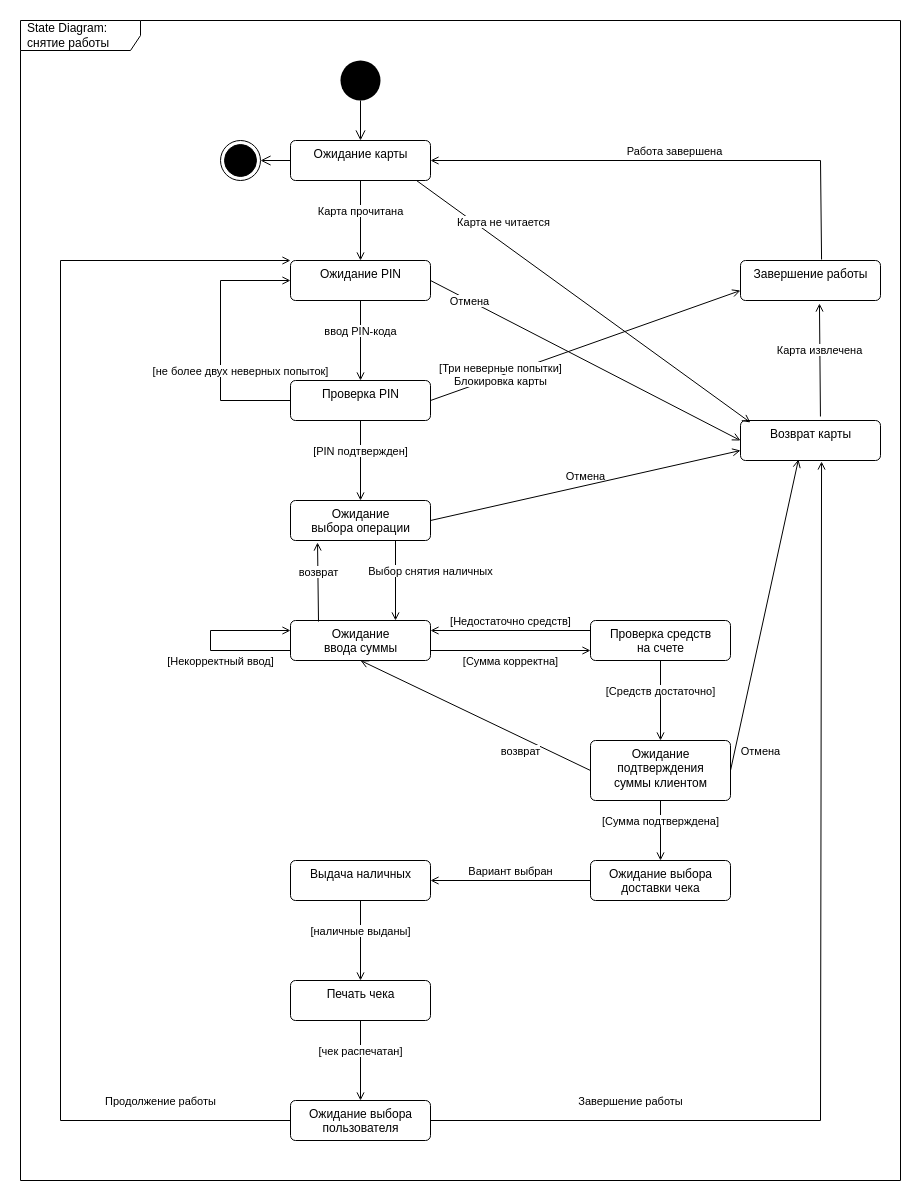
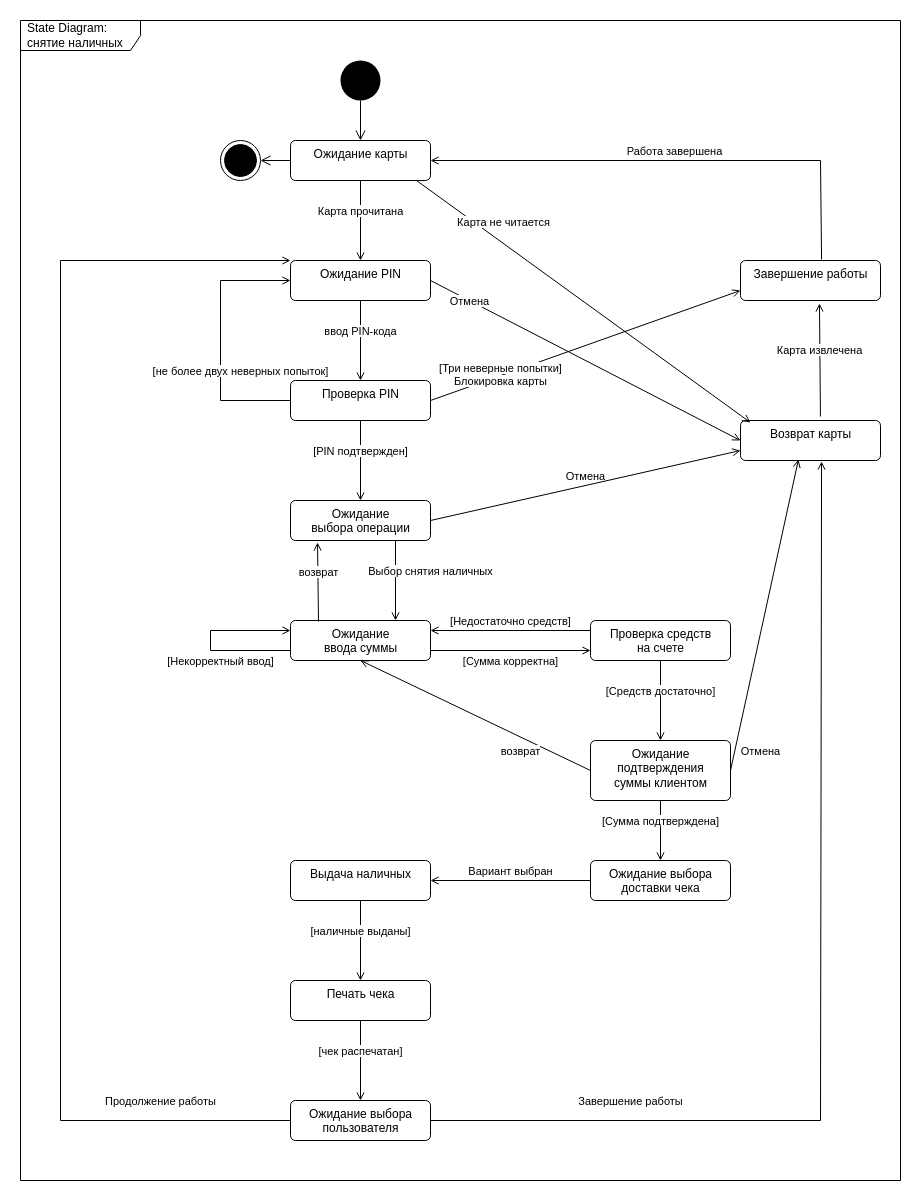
node "State Diagram: снятие работы": label "State Diagram: снятие работы" -> "State Diagram: снятие наличных"
